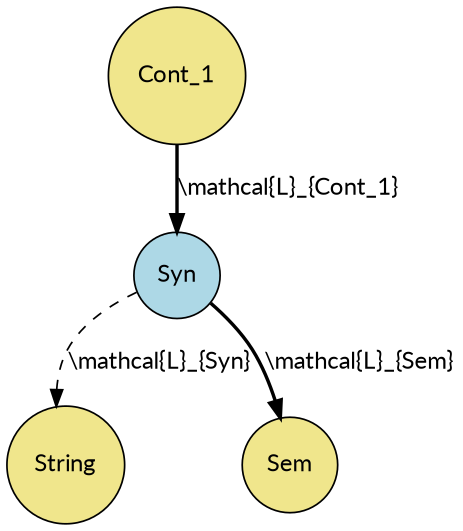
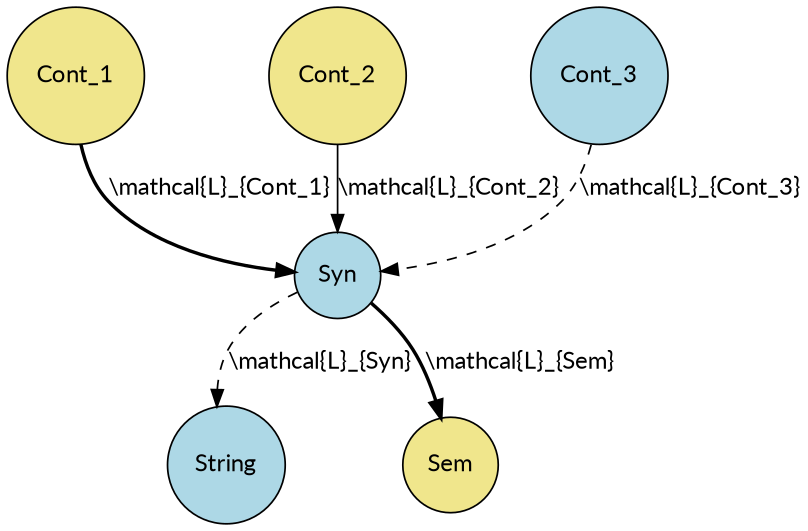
node "Cont_2": added
node "Cont_3": added
node "String": fillcolor khaki -> lightblue
